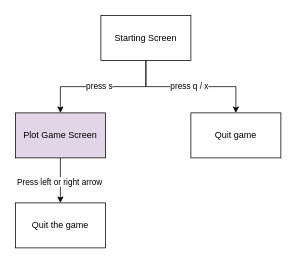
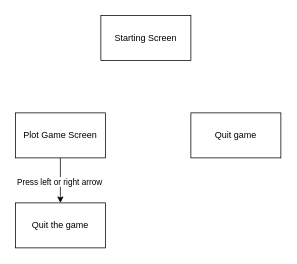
edge "Starting Screen" -> "Plot Game Screen": removed, label "press s"
edge "Starting Screen" -> "Quit game": removed, label "press q / x"
node "Plot Game Screen": fillcolor #e1d5e7 -> #ffffff
